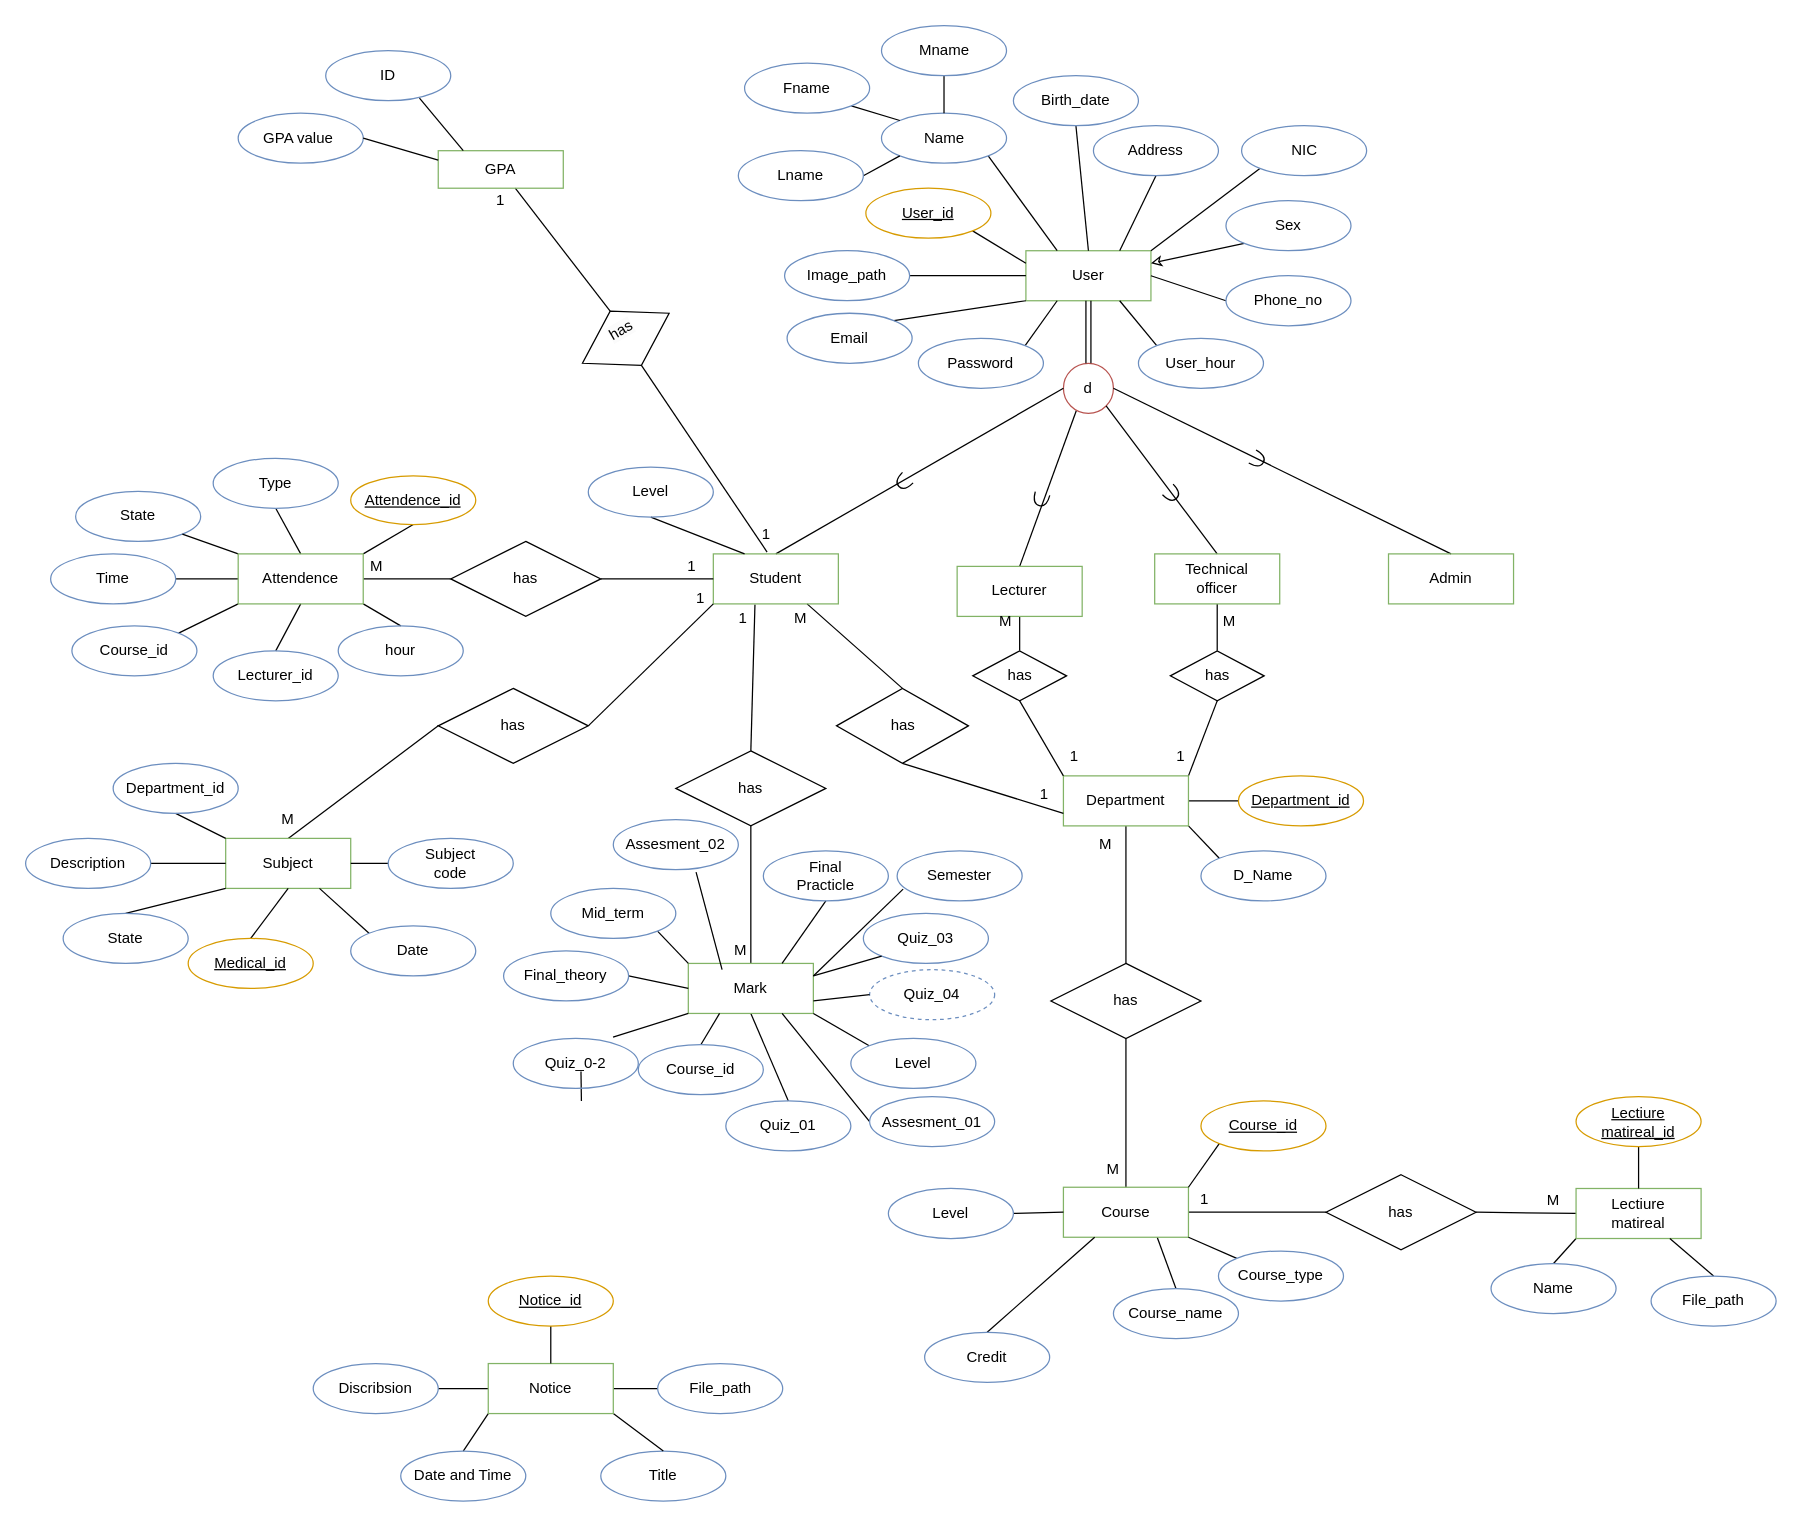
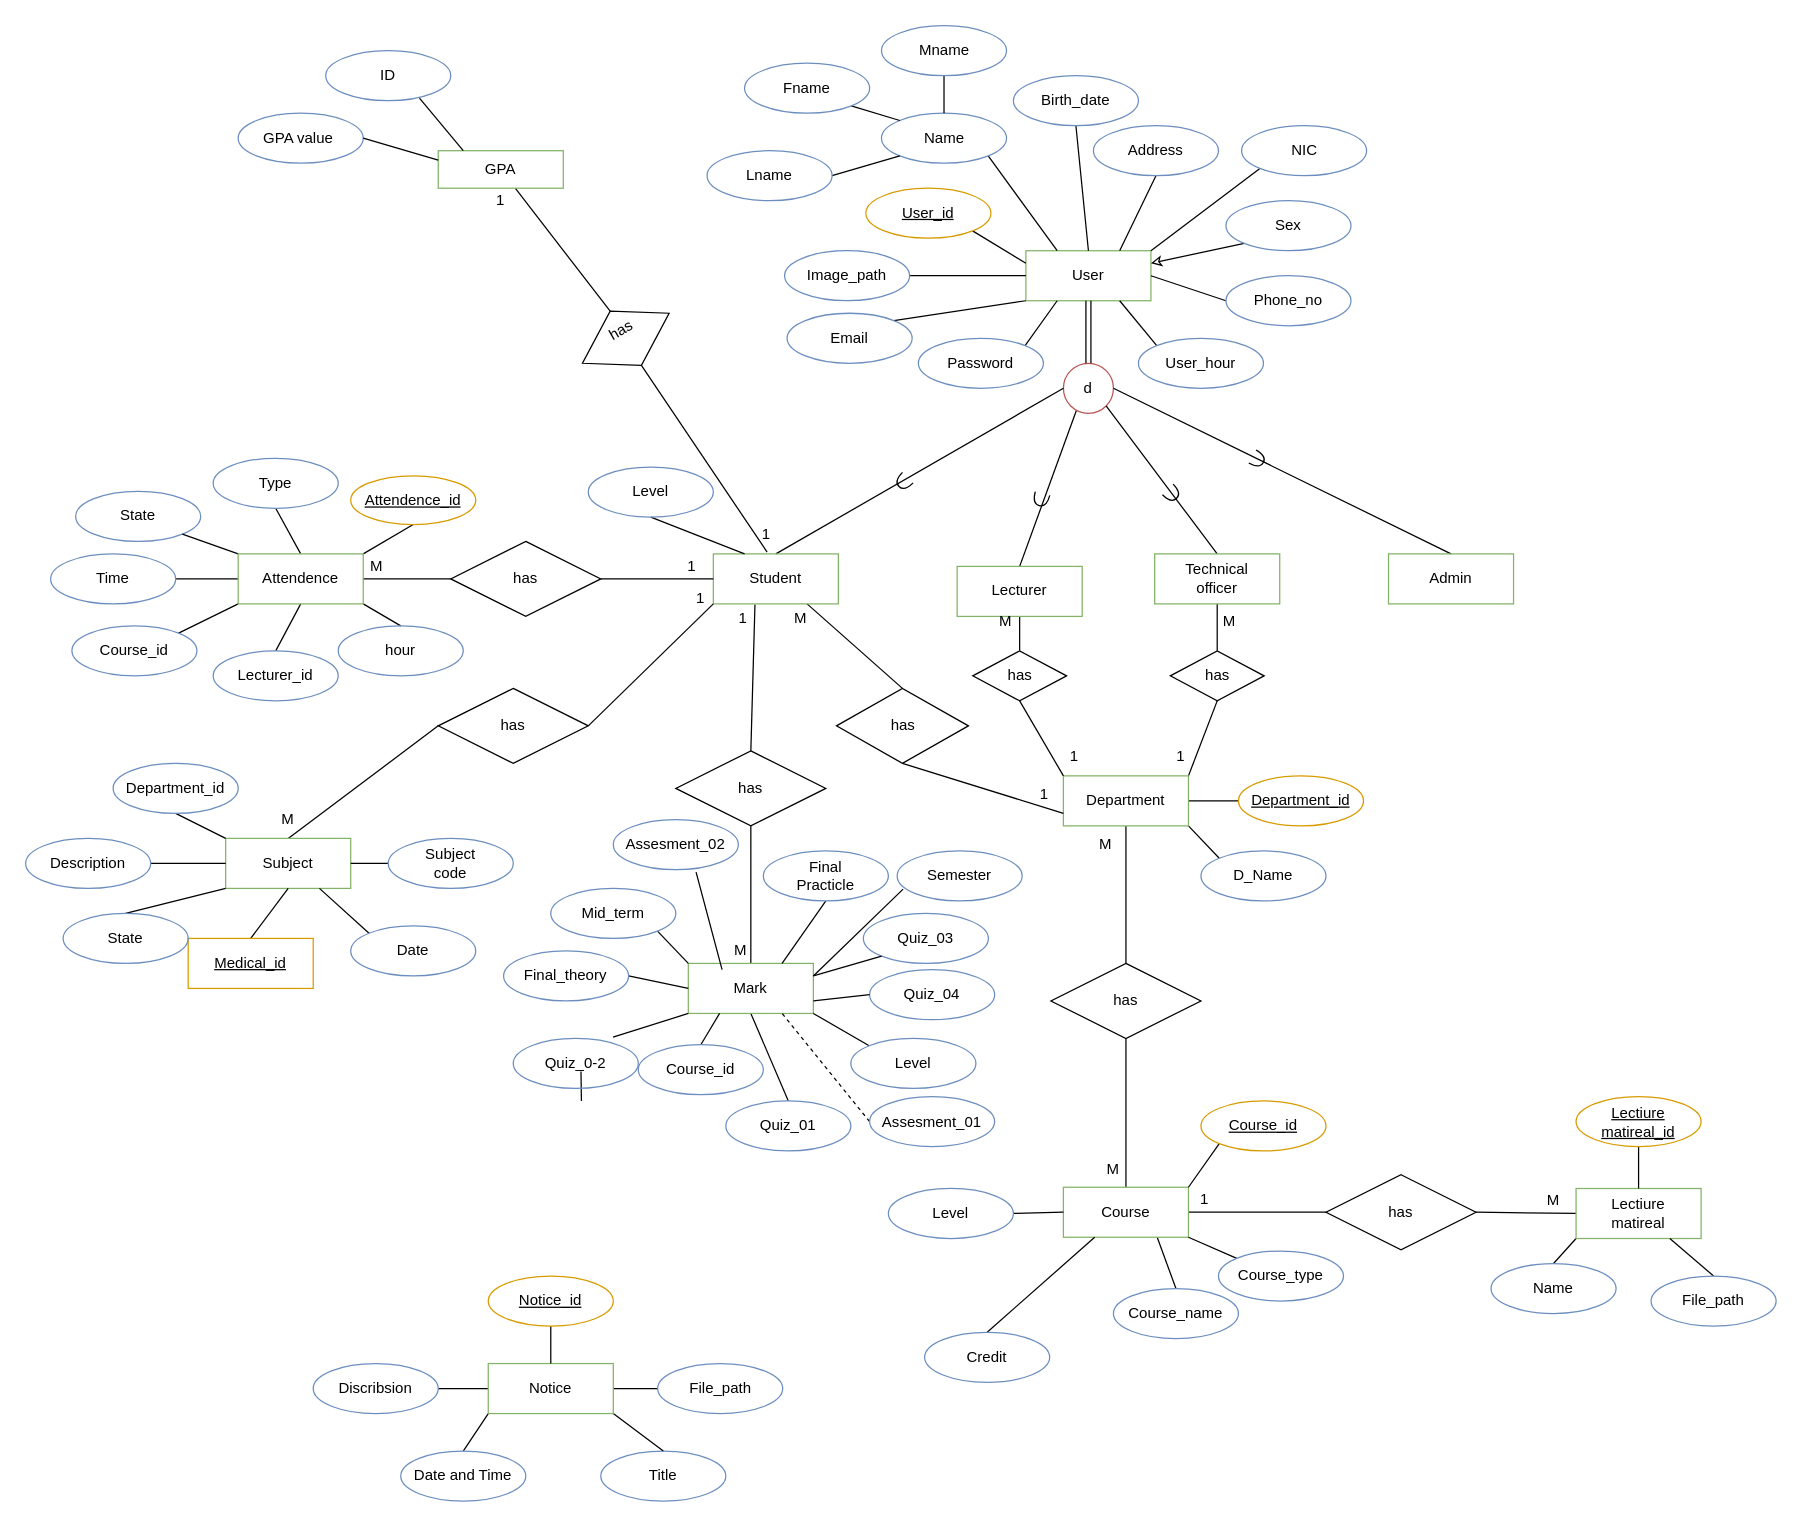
node "Lname": moved (801, 176) -> (769, 176)
node "Medical_id": shape ellipse -> rectangle
node "Quiz_04": style dashed -> solid
edge "Mark" -- "Assesment_01": style solid -> dashed
